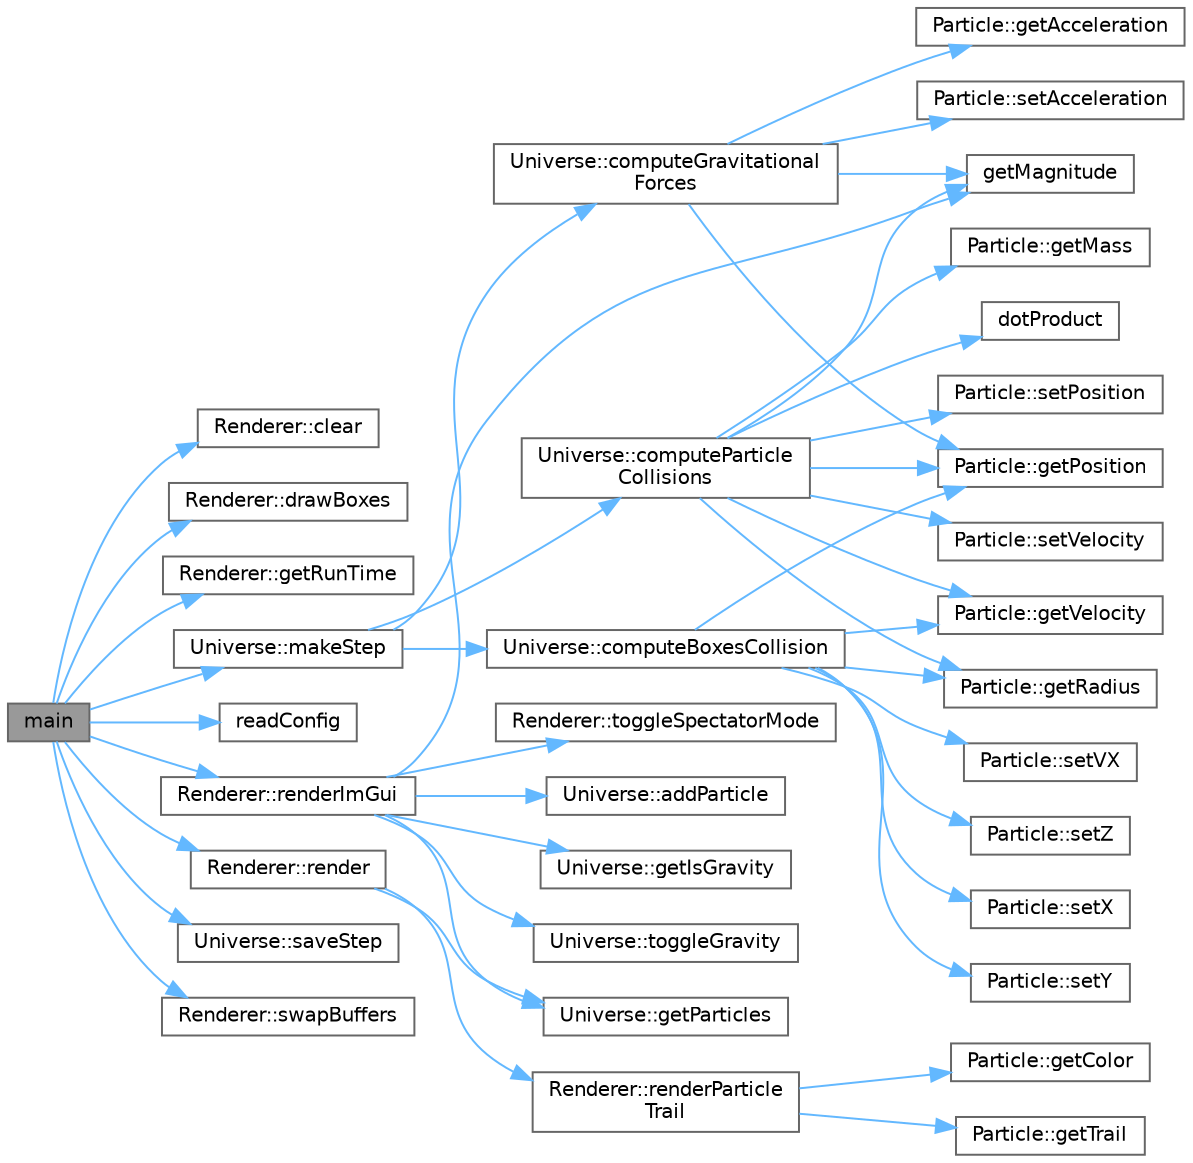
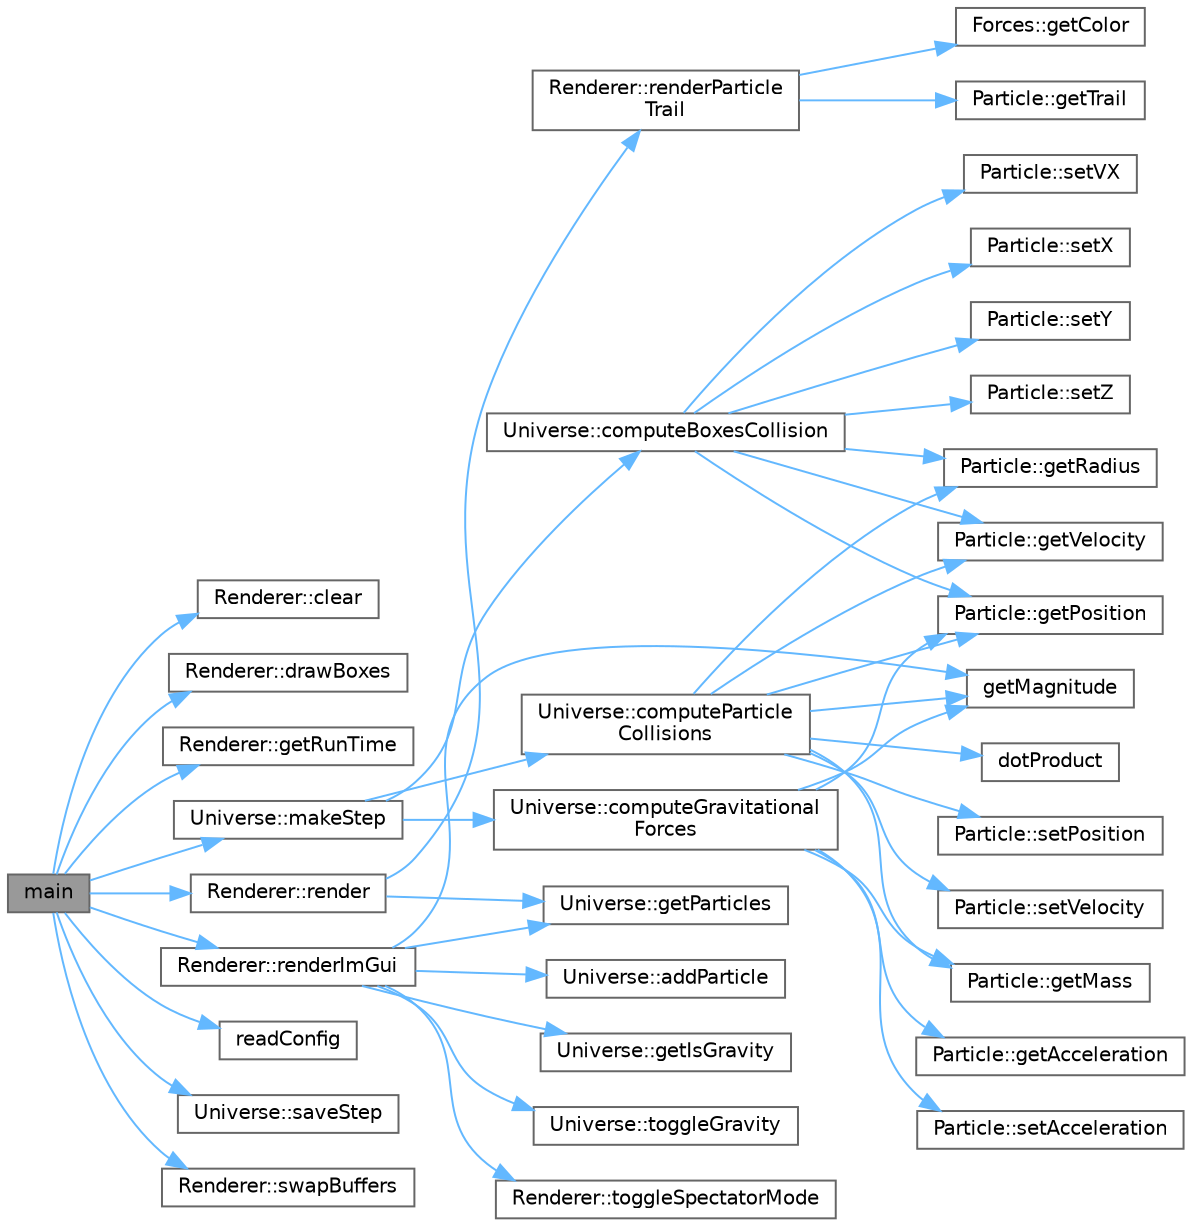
edge "Universe::computeGravitational Forces" -> "Particle::getMass": added
node "Particle::getColor": label "Particle::getColor" -> "Forces::getColor"
